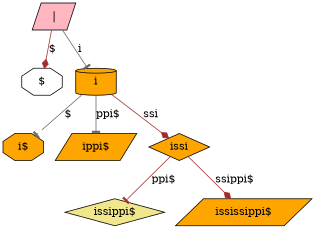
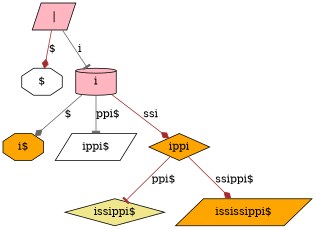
node "i": fillcolor orange -> lightpink
edge "i" -> "i$": arrowhead tee -> diamond
node "ippi$": fillcolor orange -> white
node "issi": label "issi" -> "ippi"
